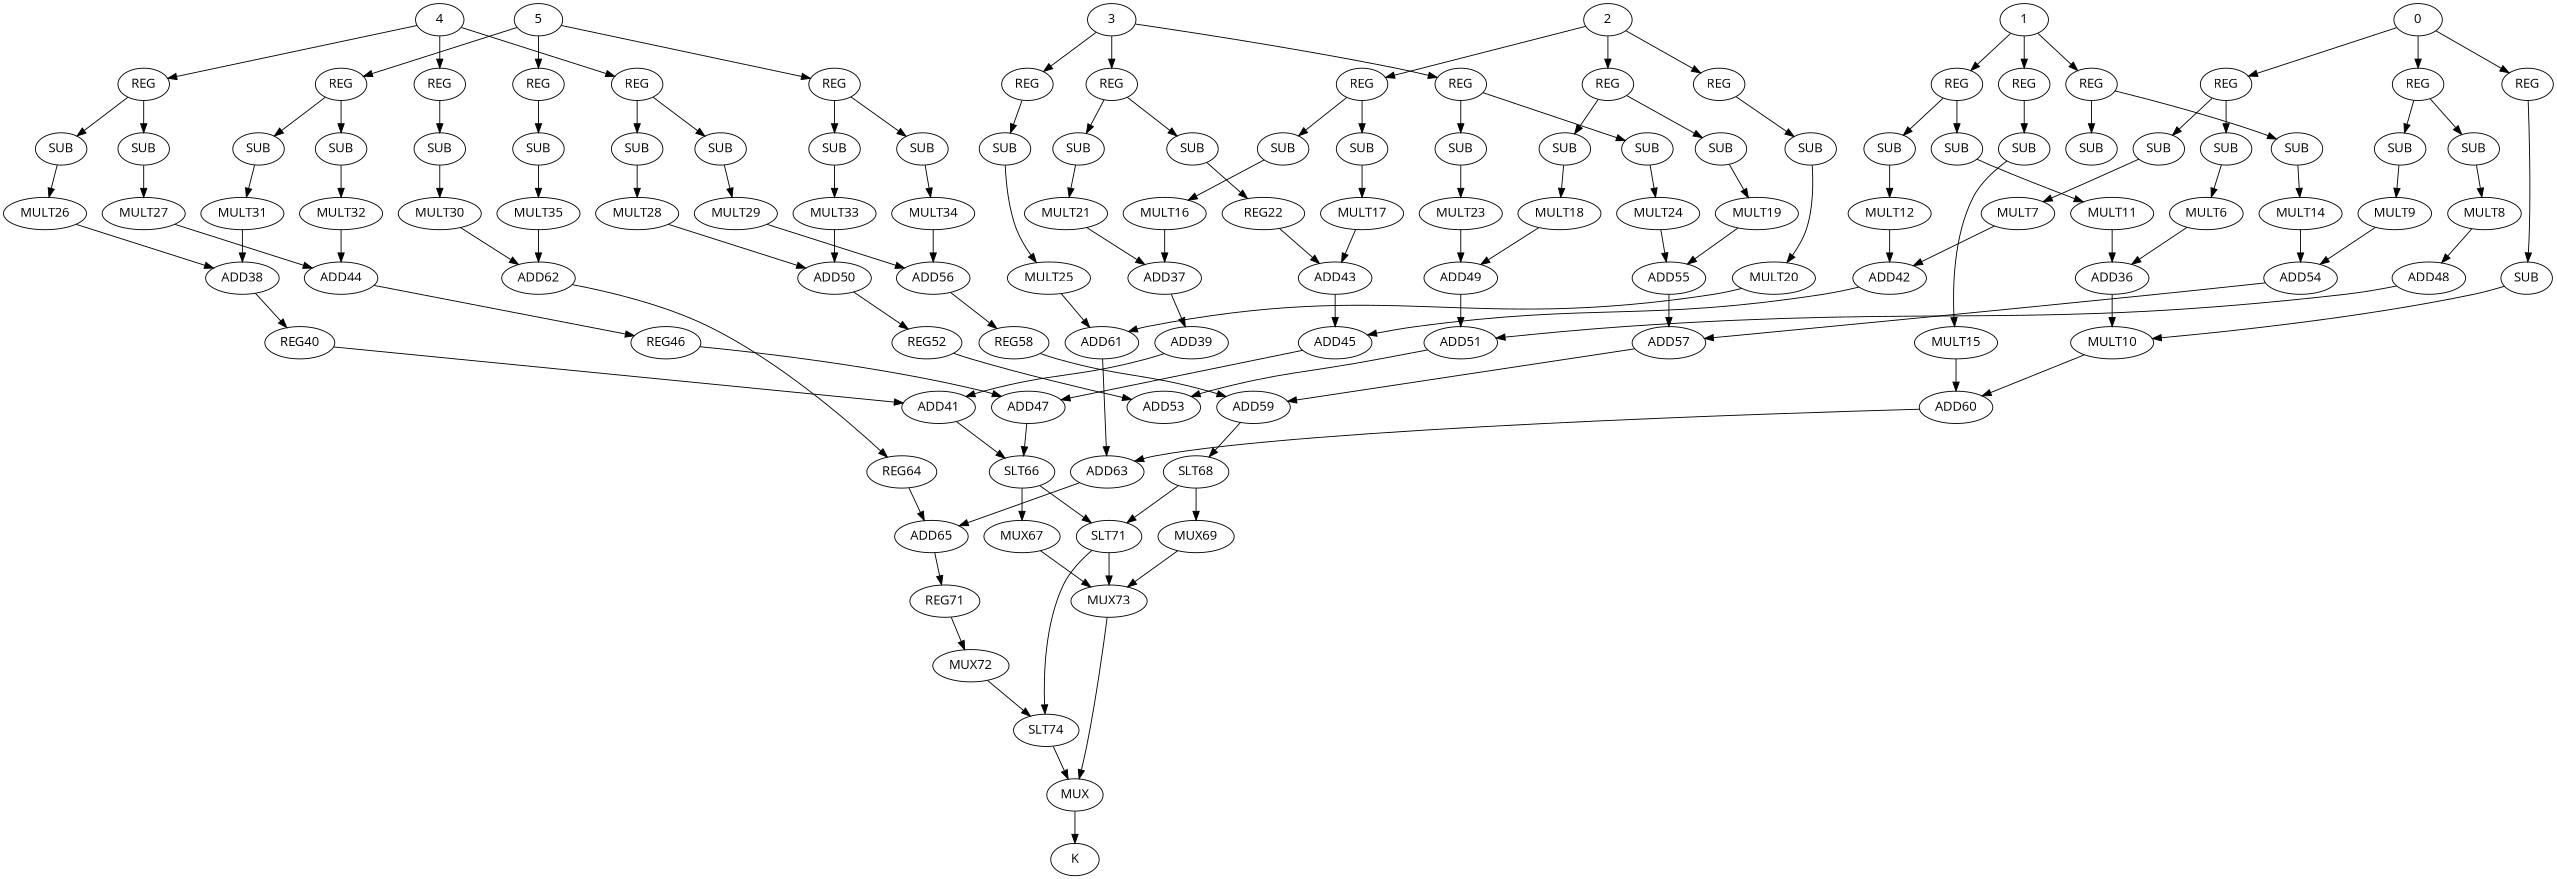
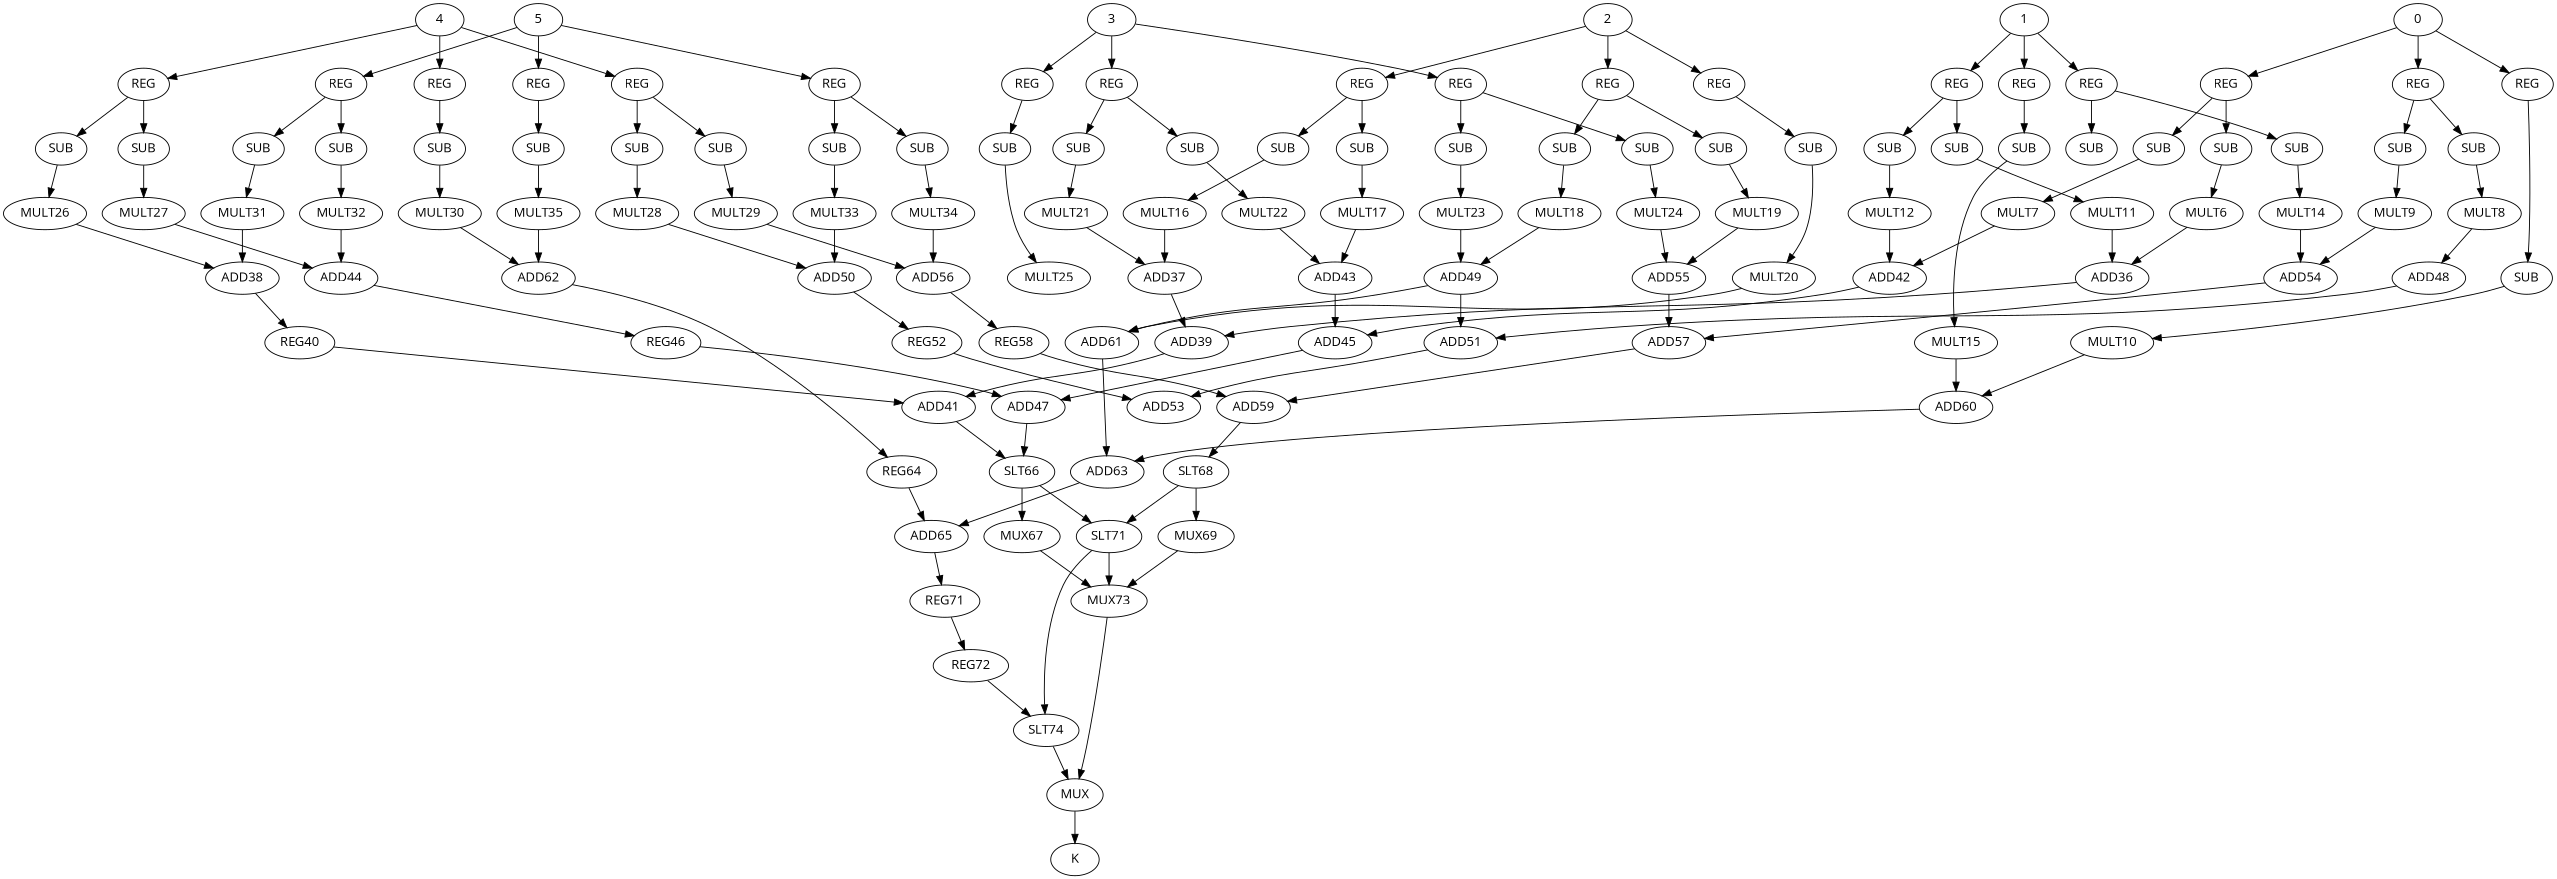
node "REG22": label "REG22" -> "MULT22"
edge "ADD36" -> "MULT10": now "ADD36" -> "ADD39"
edge "MULT25" -> "ADD61": now "ADD49" -> "ADD61"
node "MUX72": label "MUX72" -> "REG72"
